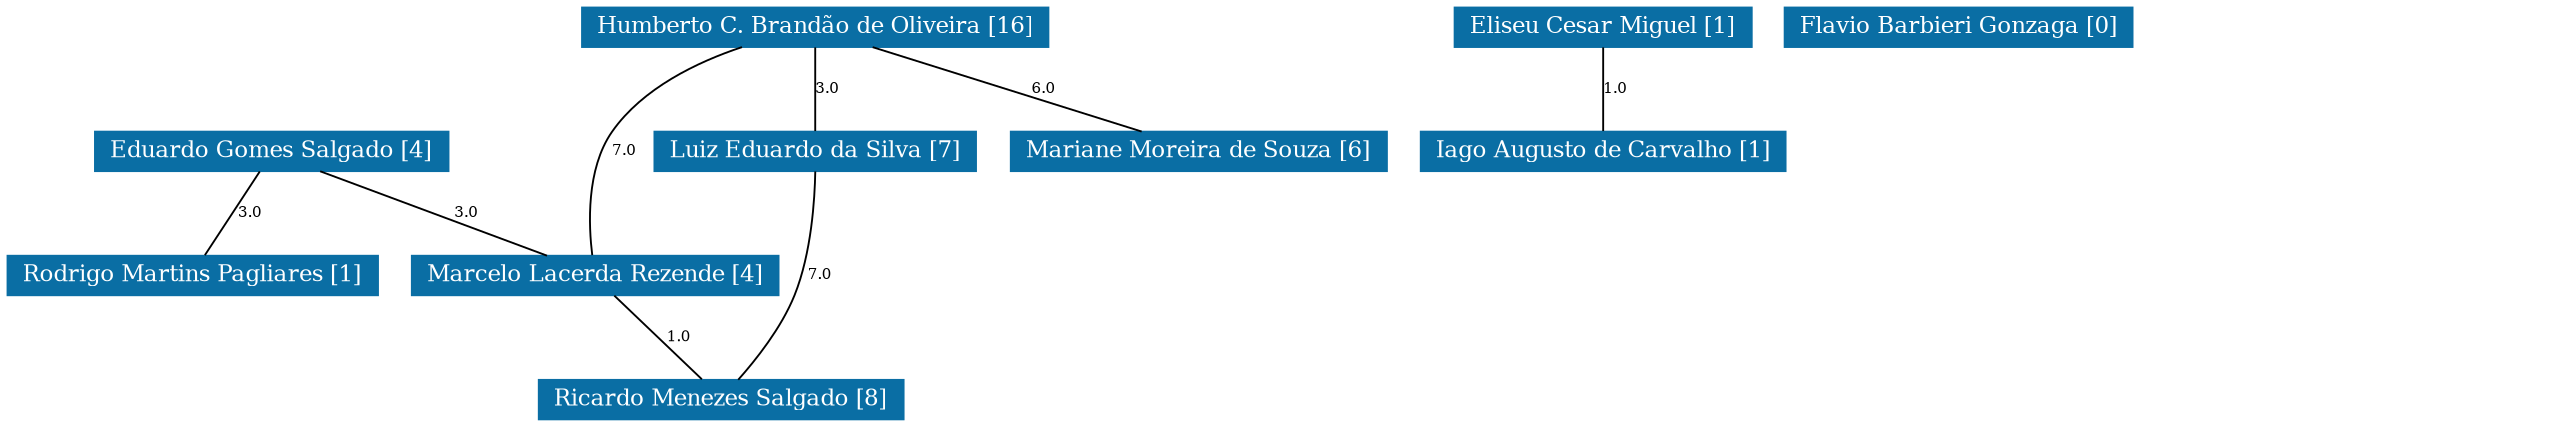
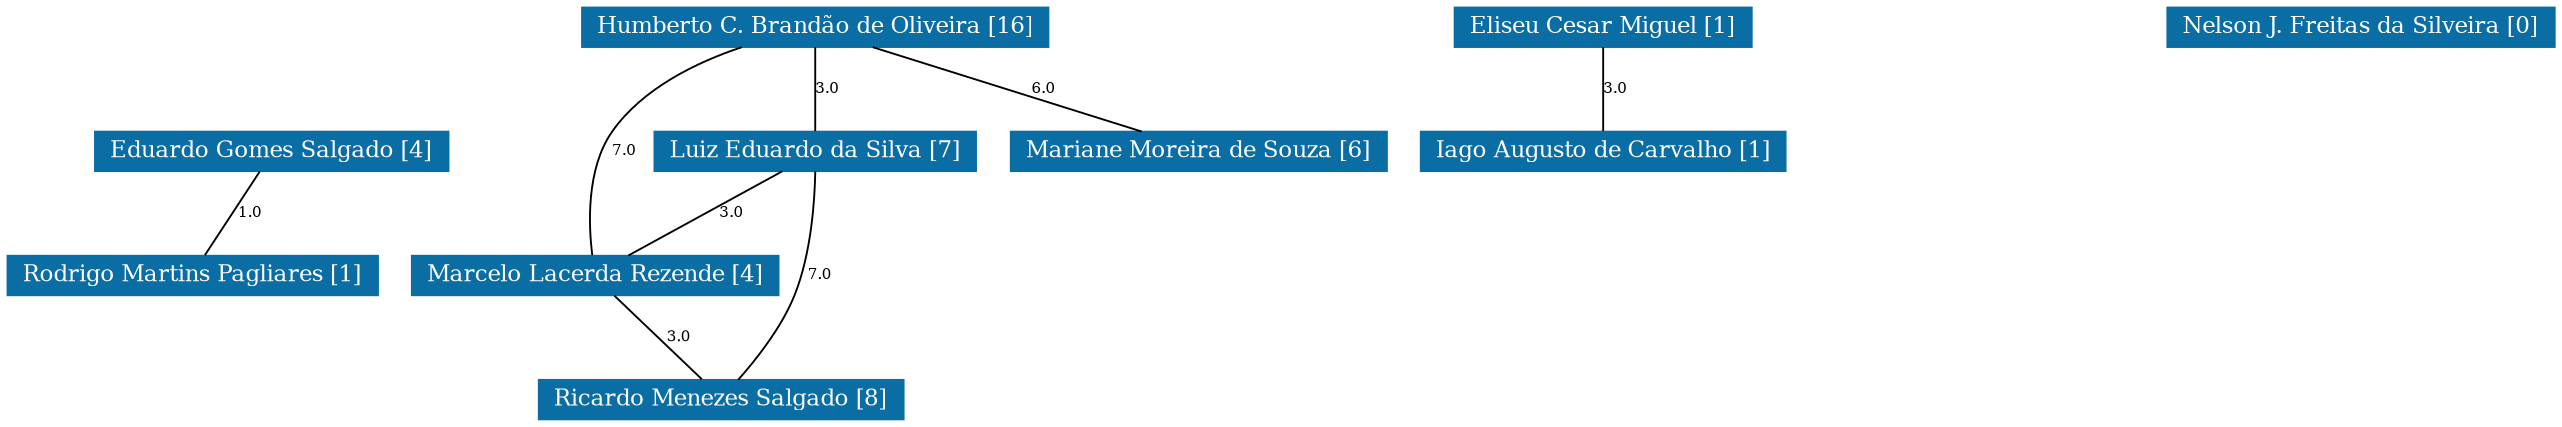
node "Flavio Barbieri Gonzaga [0]": removed
node "Nelson J. Freitas da Silveira [0]": added
edge "Eliseu Cesar Miguel [1]" -- "Iago Augusto de Carvalho [1]": label "1.0" -> "3.0"
edge "Eduardo Gomes Salgado [4]" -- "Rodrigo Martins Pagliares [1]": label "3.0" -> "1.0"
edge "Eduardo Gomes Salgado [4]" -- "Marcelo Lacerda Rezende [4]": now "Luiz Eduardo da Silva [7]" -- "Marcelo Lacerda Rezende [4]"
edge "Marcelo Lacerda Rezende [4]" -- "Ricardo Menezes Salgado [8]": label "1.0" -> "3.0"
